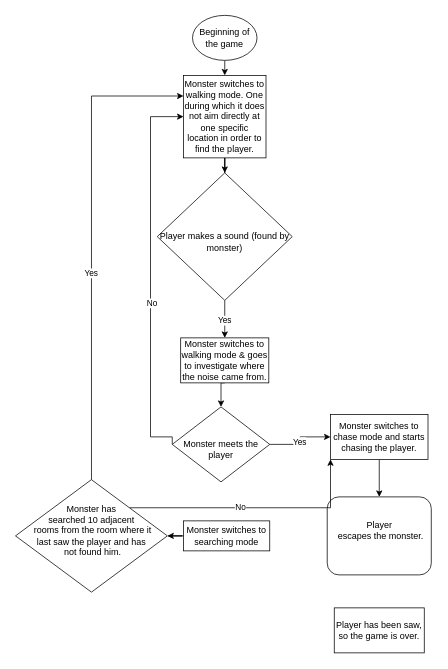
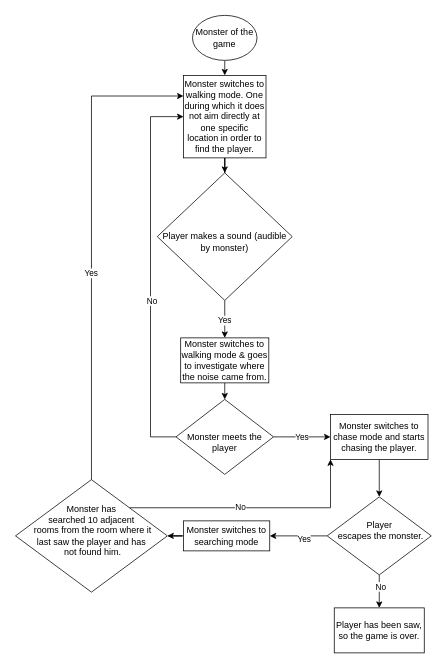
node "Beginning of the game": label "Beginning of the game" -> "Monster of the game"
node "Player makes a sound (found by monster)": label "Player makes a sound (found by monster)" -> "Player makes a sound (audible by monster)"
node "Monster meets the player": moved (221, 444) -> (225, 437)
edge "Player escapes the monster." -> "Monster switches to searching mode": added, label "Yes"
node "Player escapes the monster.": shape rounded rectangle -> diamond
edge "Player escapes the monster." -> "Player has been saw, so the game is over.": added, label "No"
